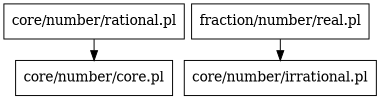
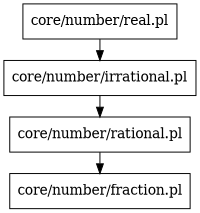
node "fraction/number/real.pl": label "fraction/number/real.pl" -> "core/number/real.pl"
node "core/number/core.pl": label "core/number/core.pl" -> "core/number/fraction.pl"
edge "core/number/irrational.pl" -> "core/number/rational.pl": added
